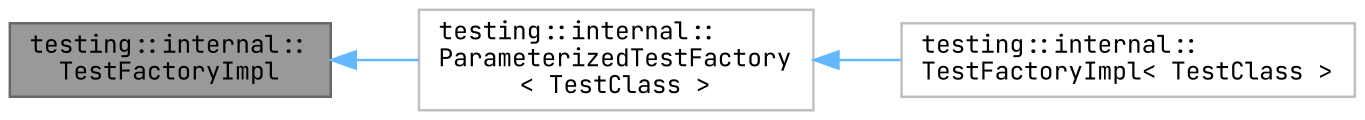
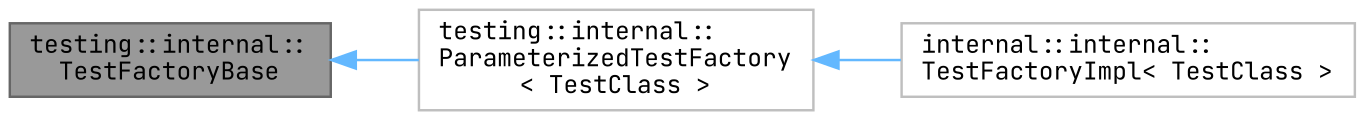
node "testing::internal:: TestFactoryImpl": label "testing::internal:: TestFactoryImpl" -> "testing::internal:: TestFactoryBase"
node "testing::internal:: TestFactoryImpl< TestClass >": label "testing::internal:: TestFactoryImpl< TestClass >" -> "internal::internal:: TestFactoryImpl< TestClass >"
